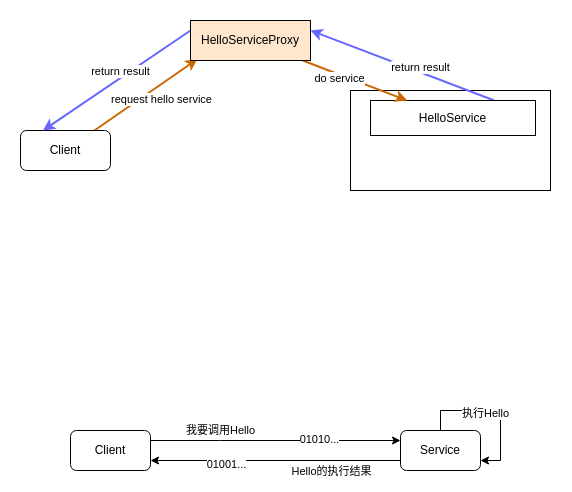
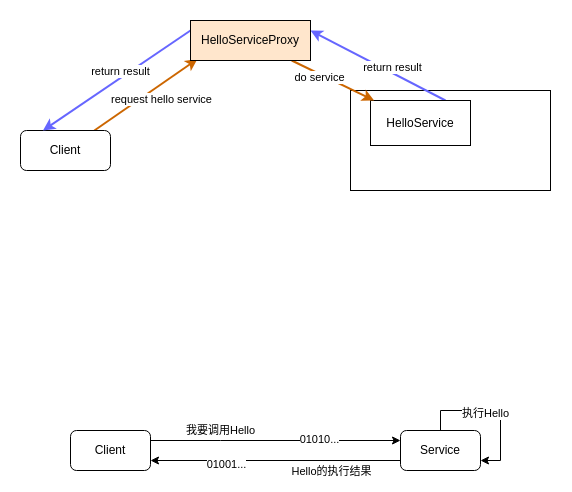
node "HelloService": size 165x35 -> 100x45
